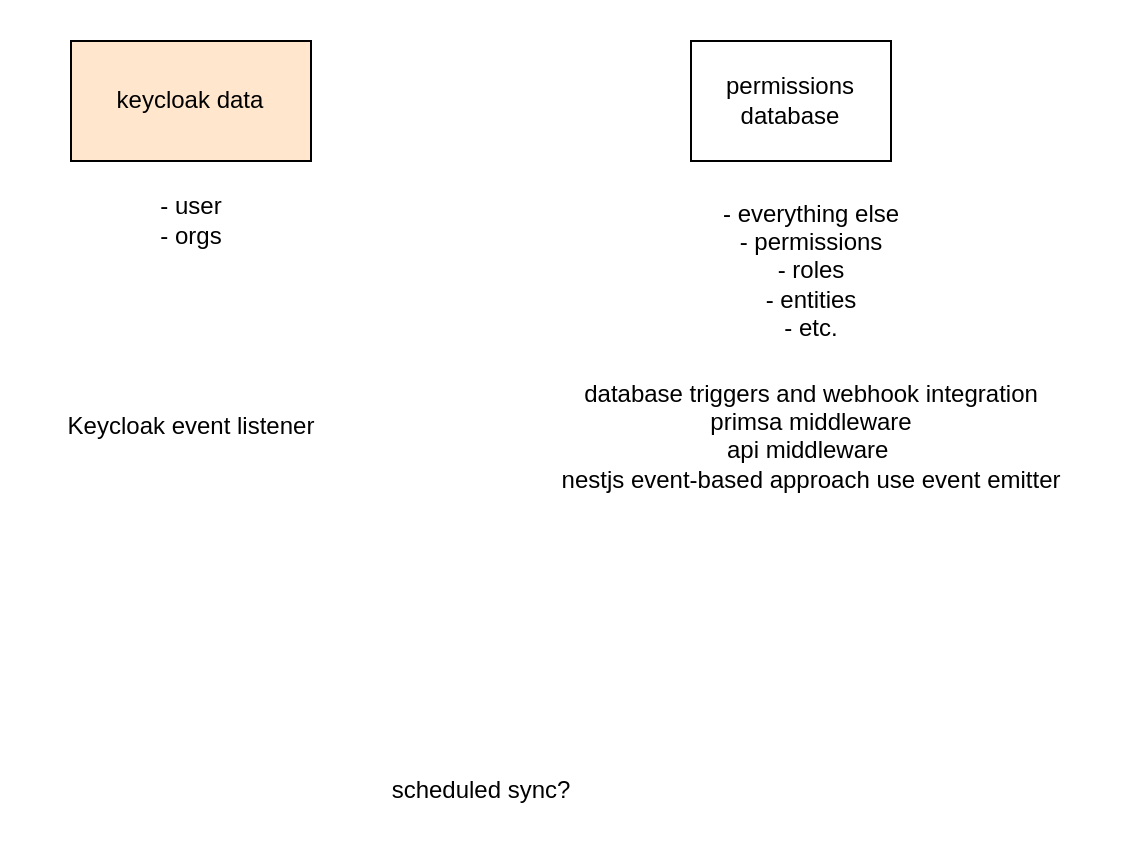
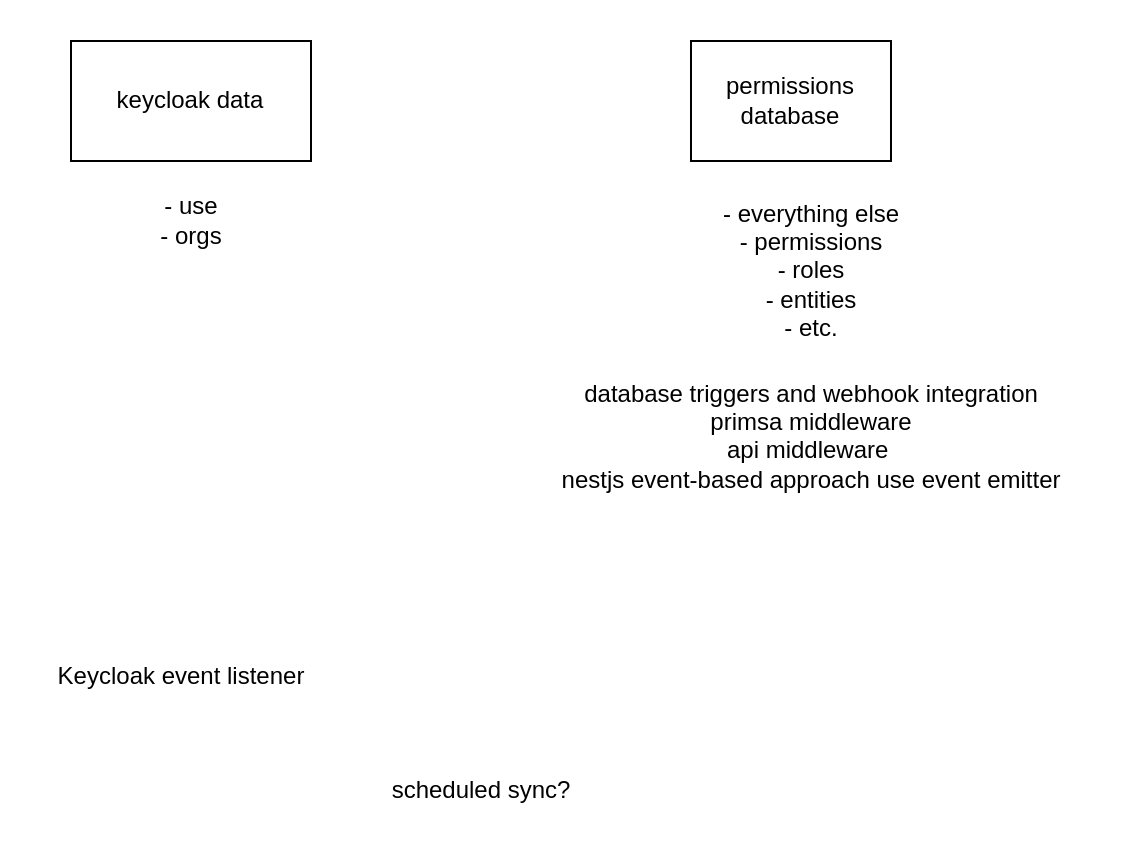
node "keycloak data": fillcolor #ffe6cc -> #ffffff
node "- user - orgs": label "- user - orgs" -> "- use - orgs"
node "Keycloak event listener": moved (191, 441) -> (181, 691)
